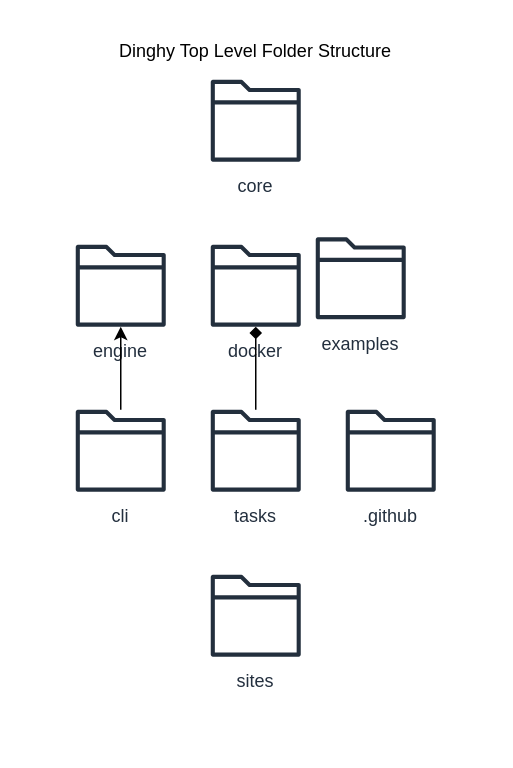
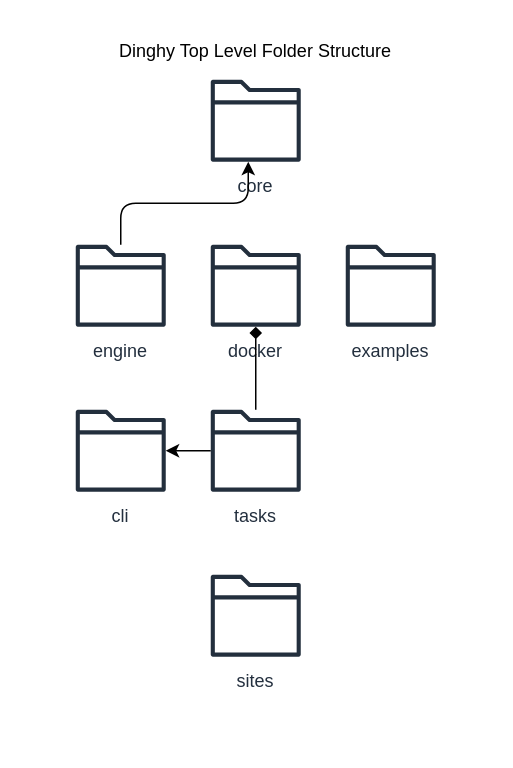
edge "engine" -> "core": added
node "examples": moved (361, 278) -> (391, 286)
edge "cli" -> "engine": removed
edge "tasks" -> "cli": added
node ".github": removed
